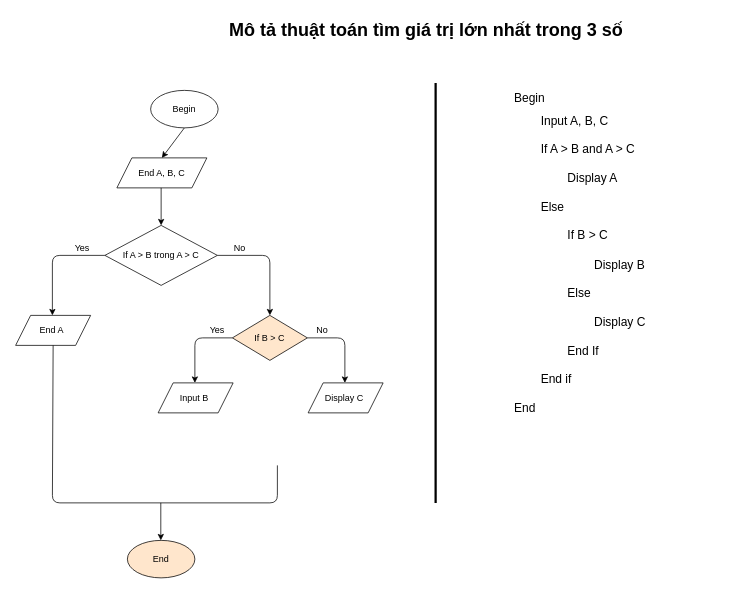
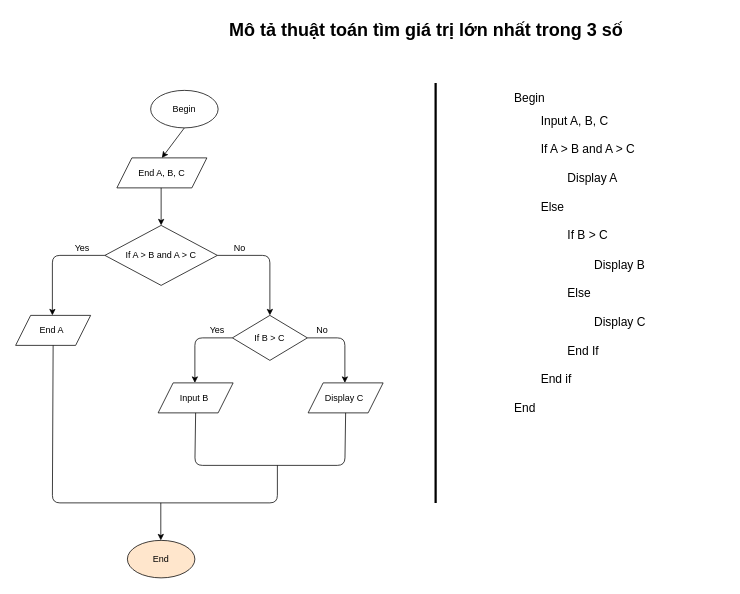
node "If A > B trong A > C": label "If A > B trong A > C" -> "If A > B and A > C"
node "If B > C": fillcolor #ffe6cc -> #ffffff
edge "Input B" -- "Display C": added
